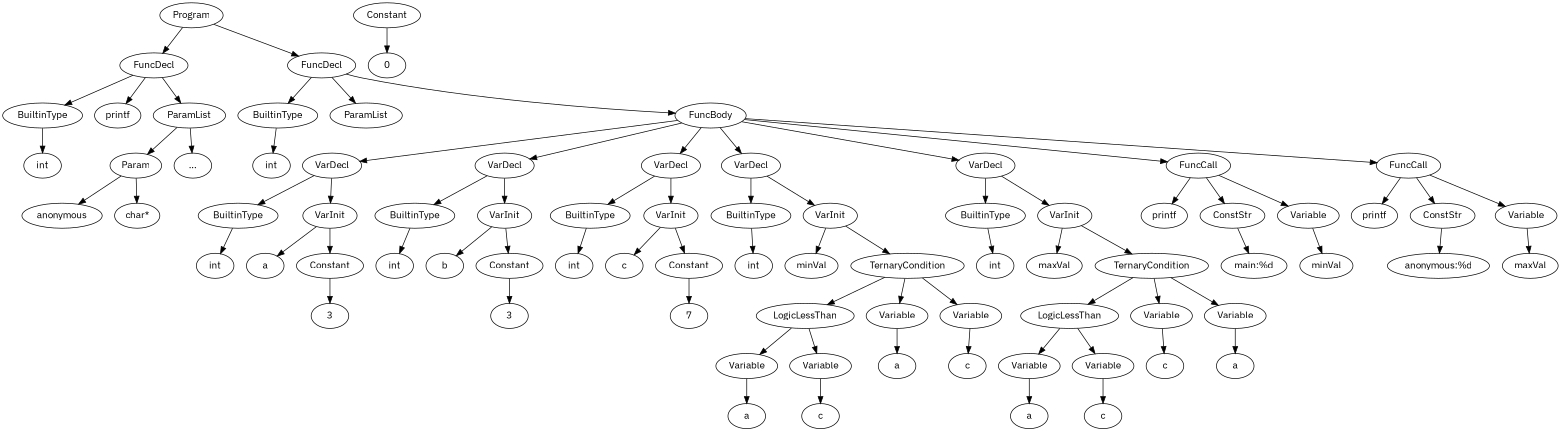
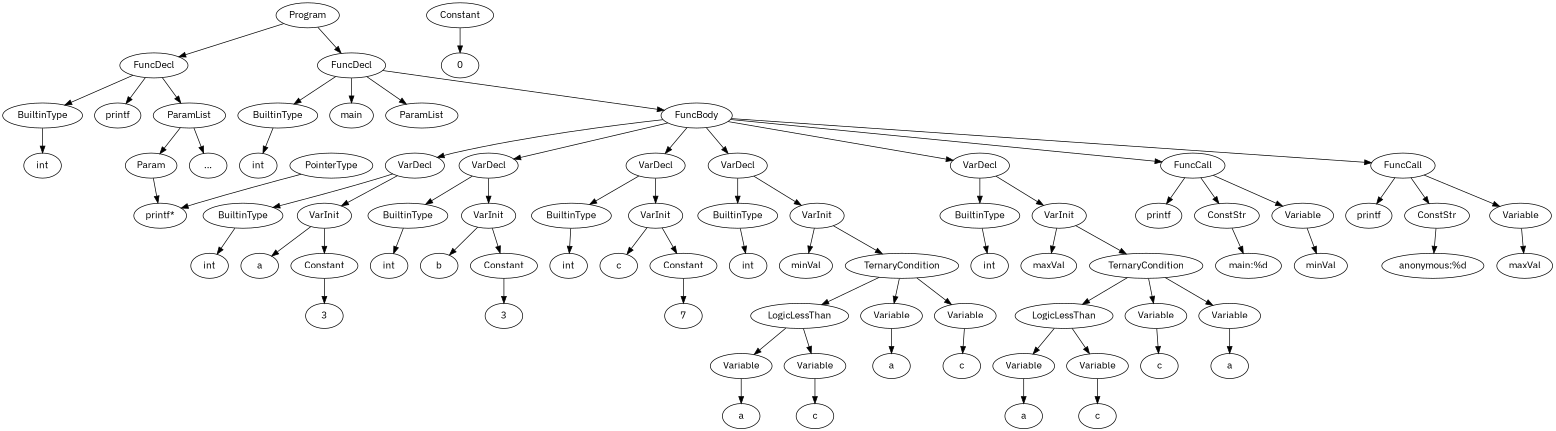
node "main": added
node "PointerType": added
node "anonymous": removed
node "char*": label "char*" -> "printf*"
